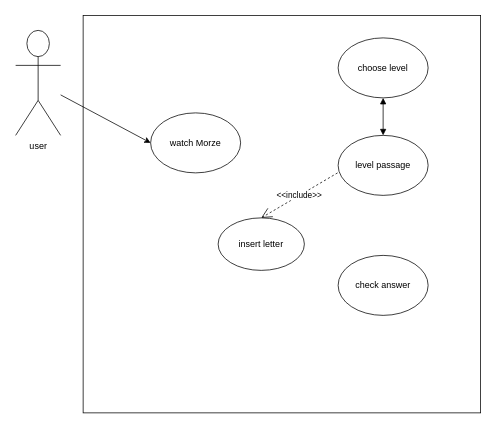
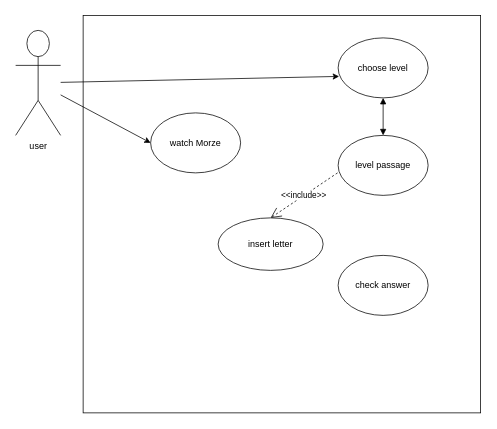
edge "user" -> "choose level": added
node "insert letter": size 86x53 -> 105x53
